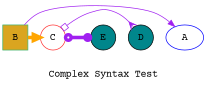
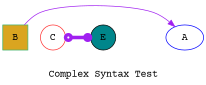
edge "B" -> "C": removed
node "D": removed
